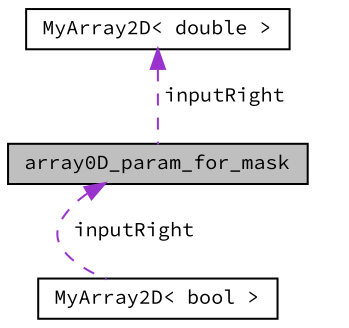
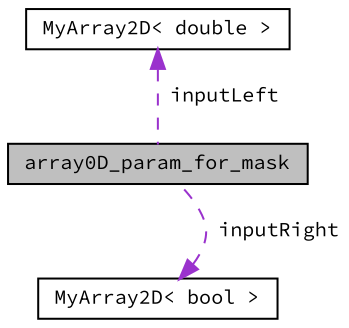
edge "array0D_param_for_mask" -> "MyArray2D< double >": label " inputRight" -> " inputLeft"
edge "MyArray2D< bool >" -> "array0D_param_for_mask": reversed
